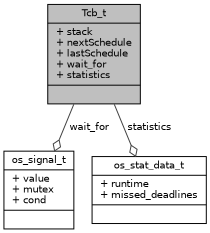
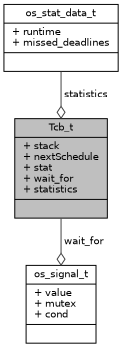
node "Tcb_t": text "+ lastSchedule" -> "+ stat"
edge "Tcb_t" -> "os_stat_data_t": reversed
